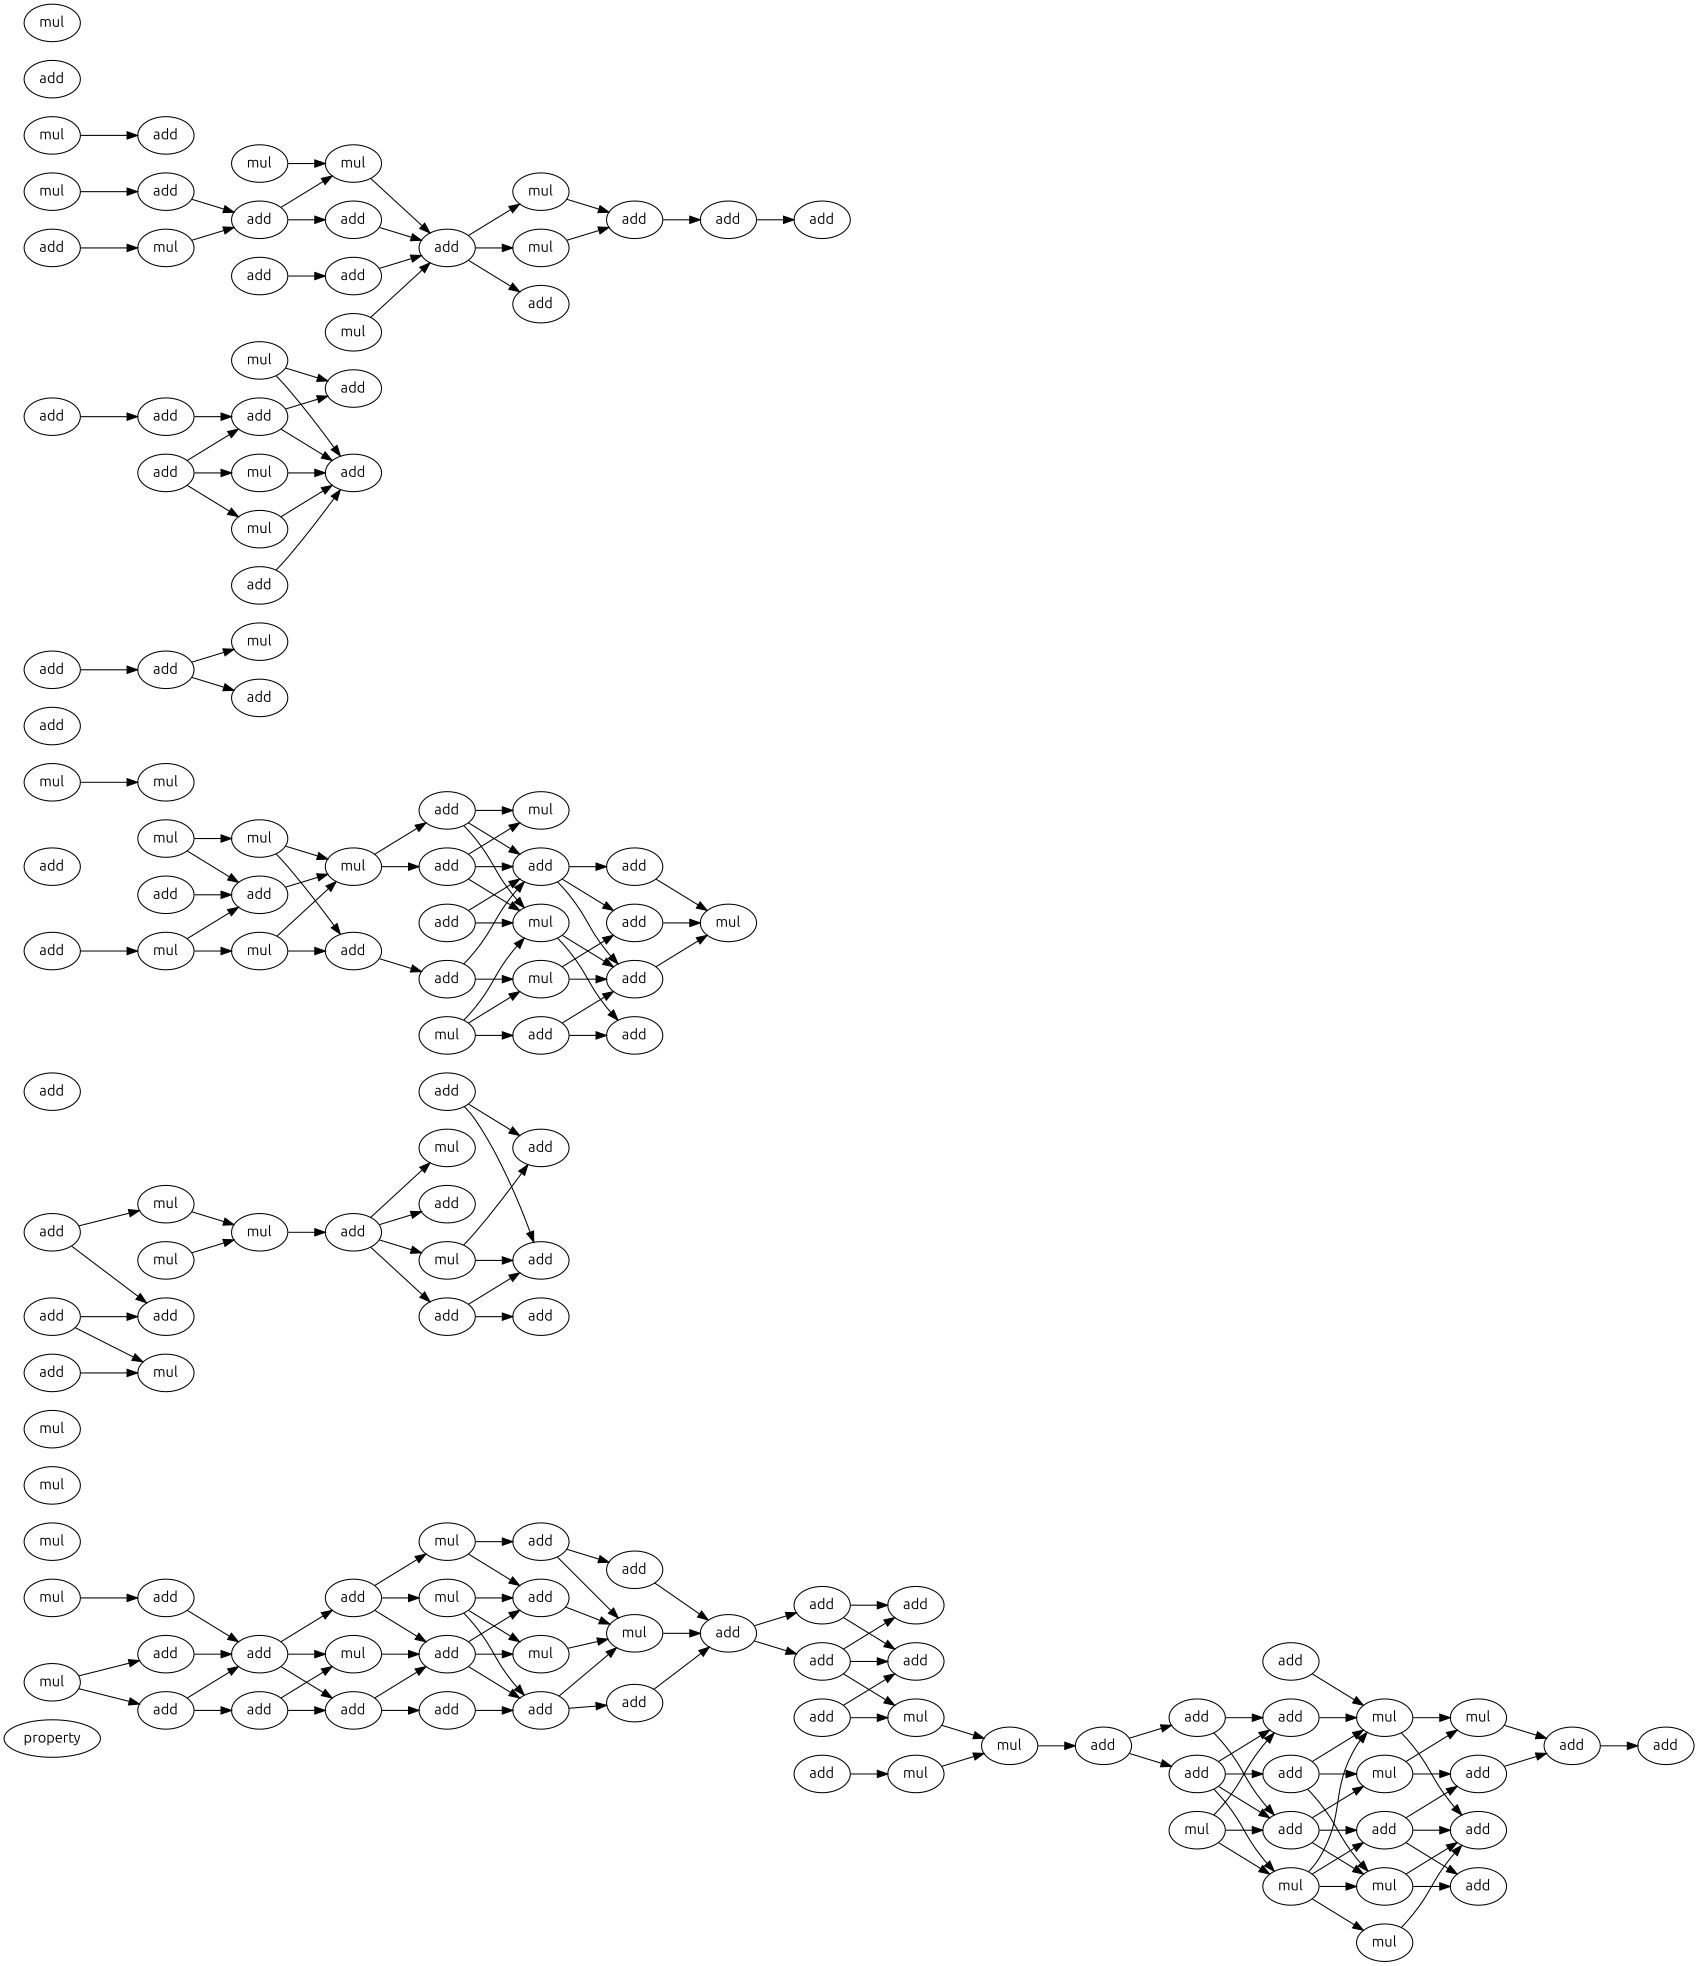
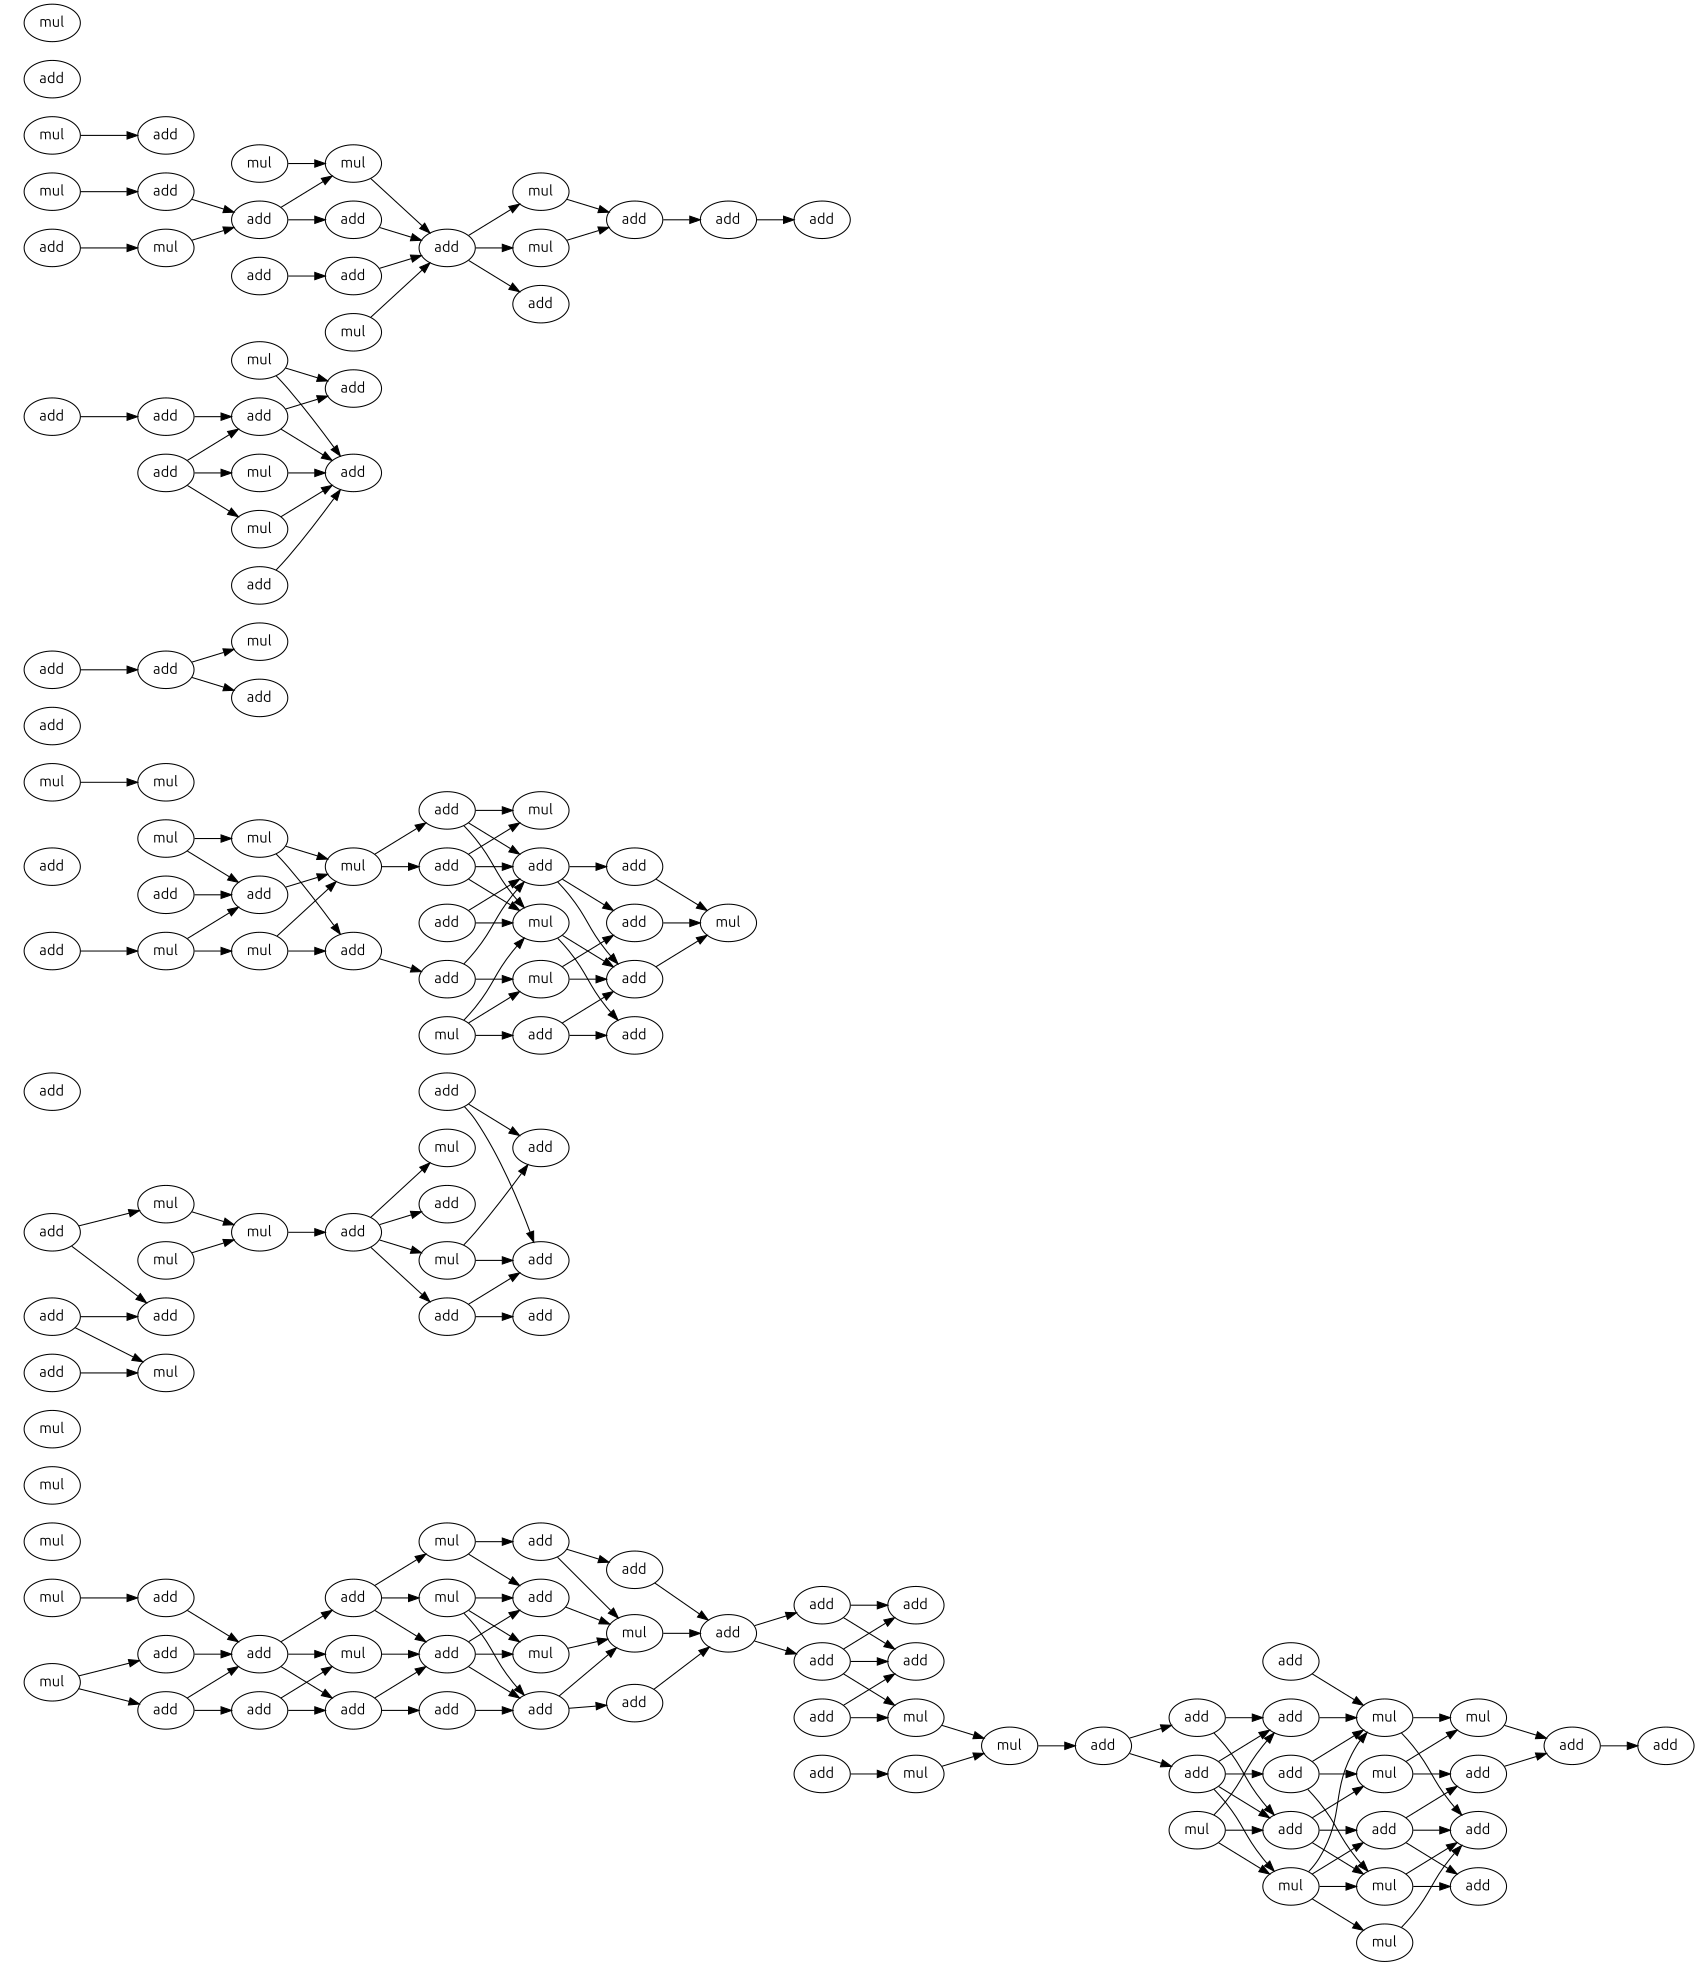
node "property": removed
